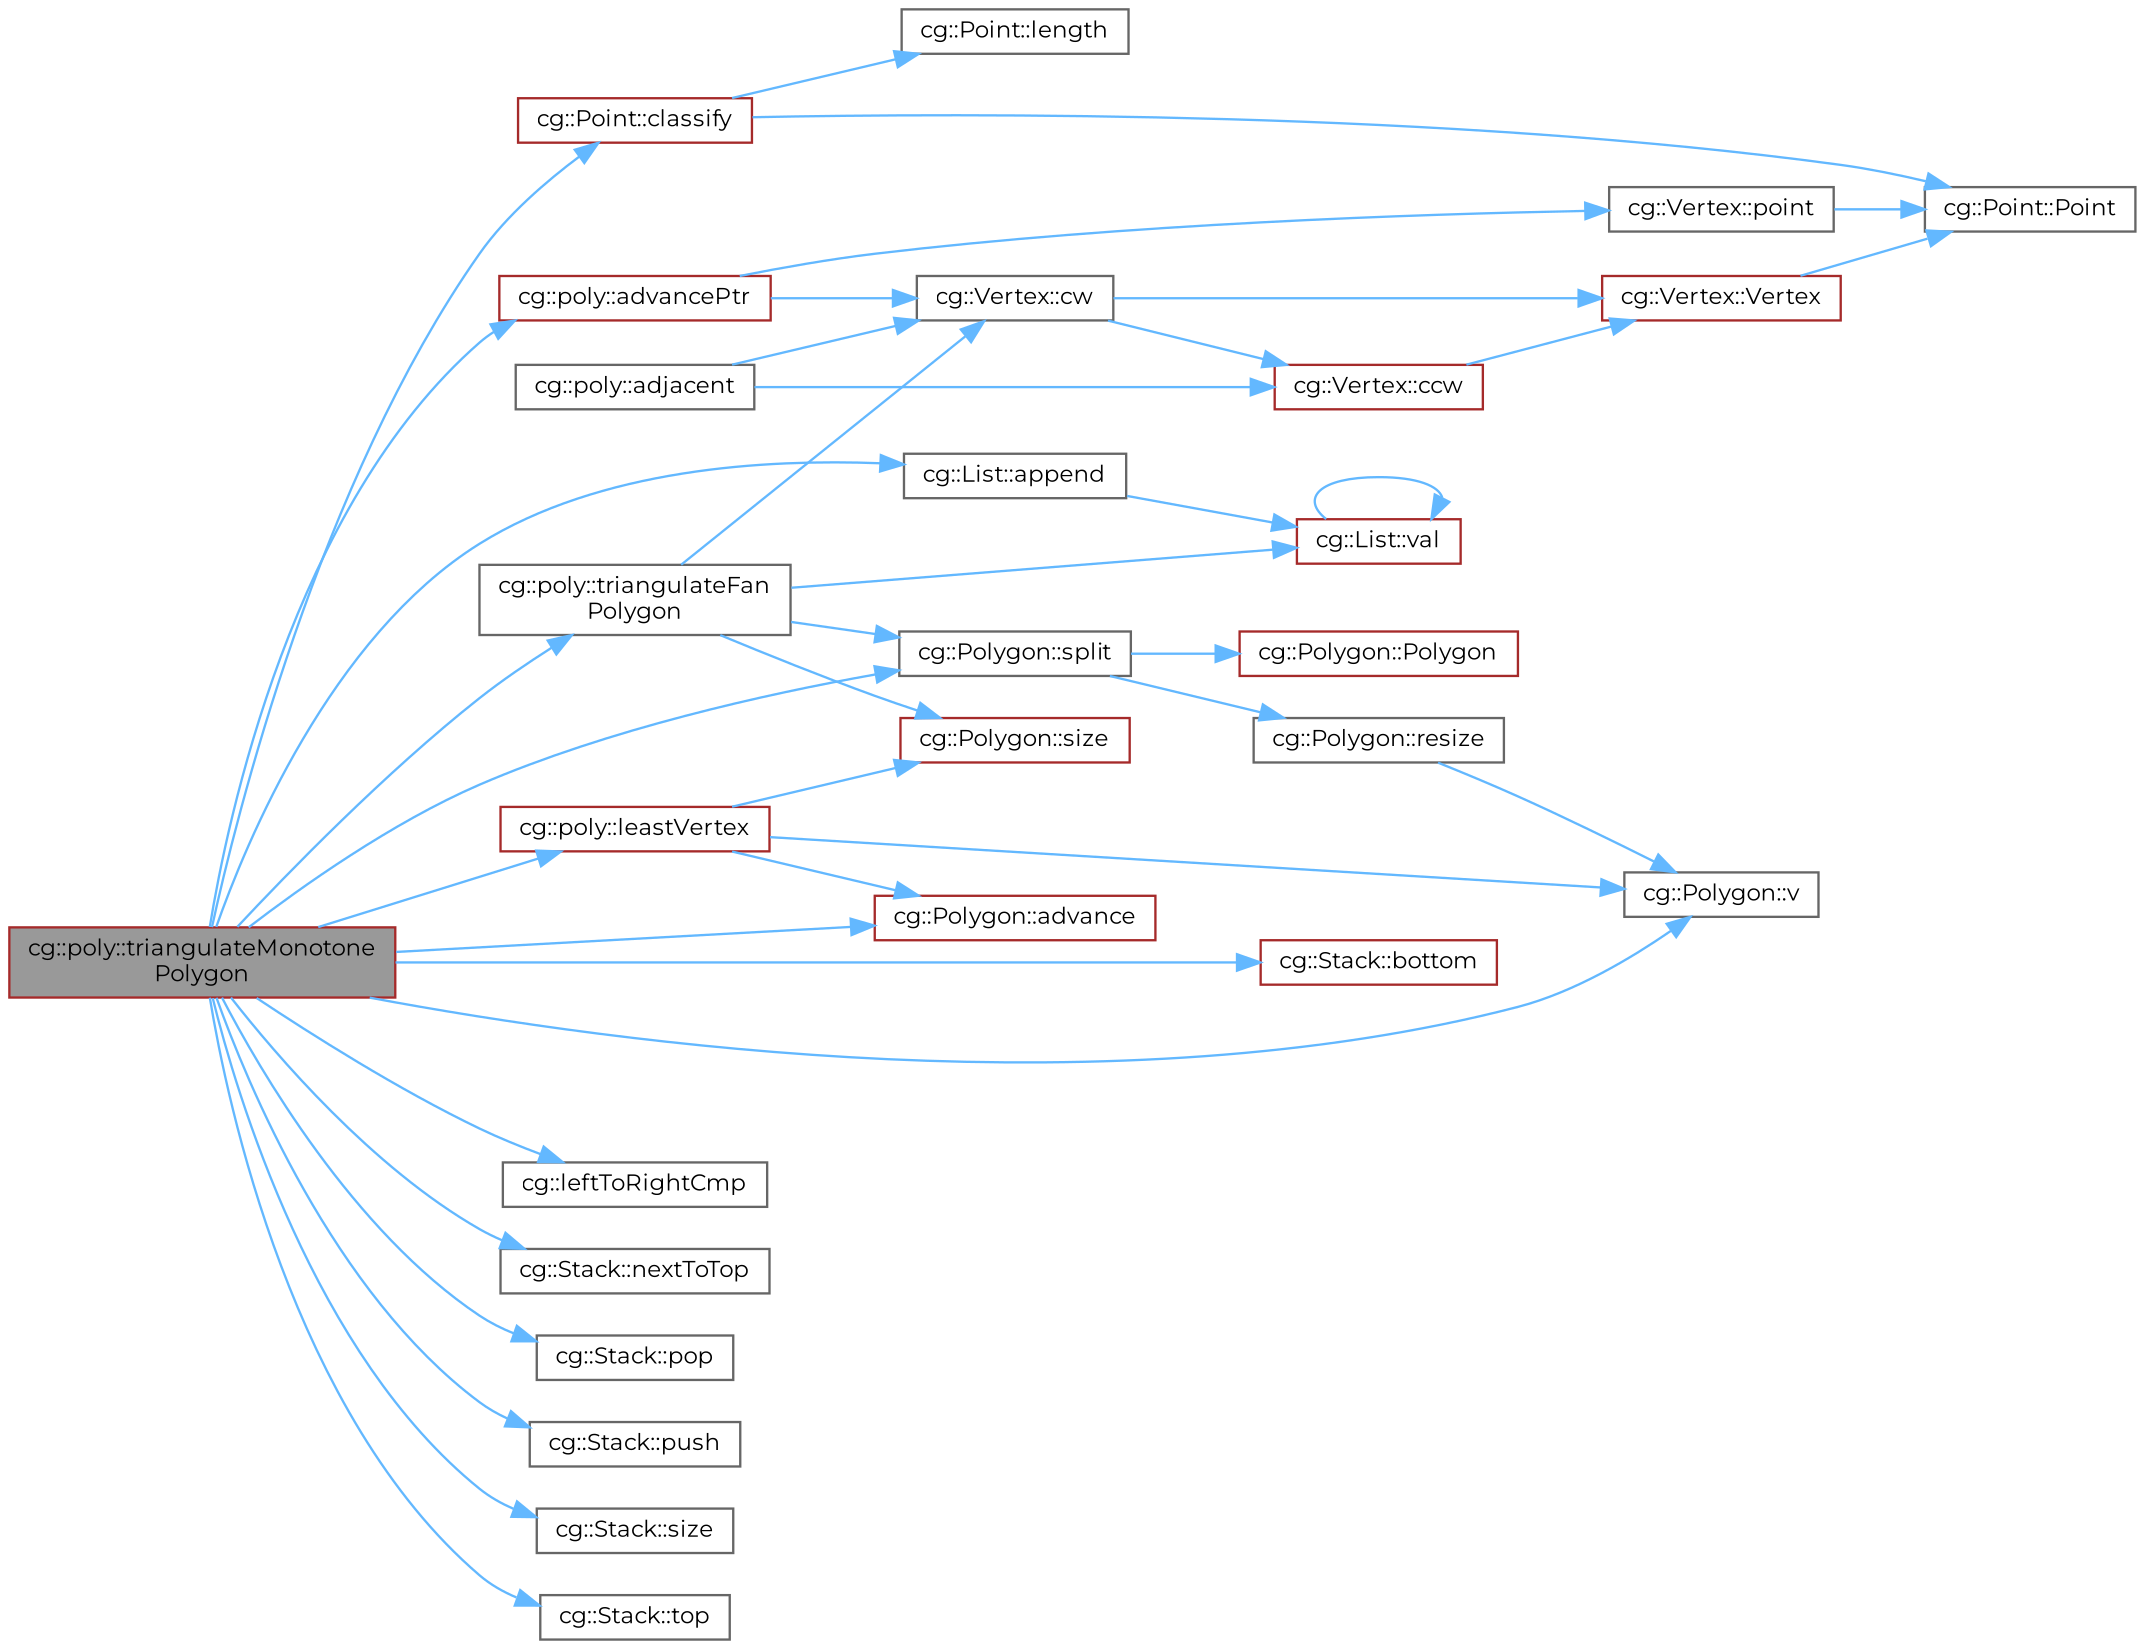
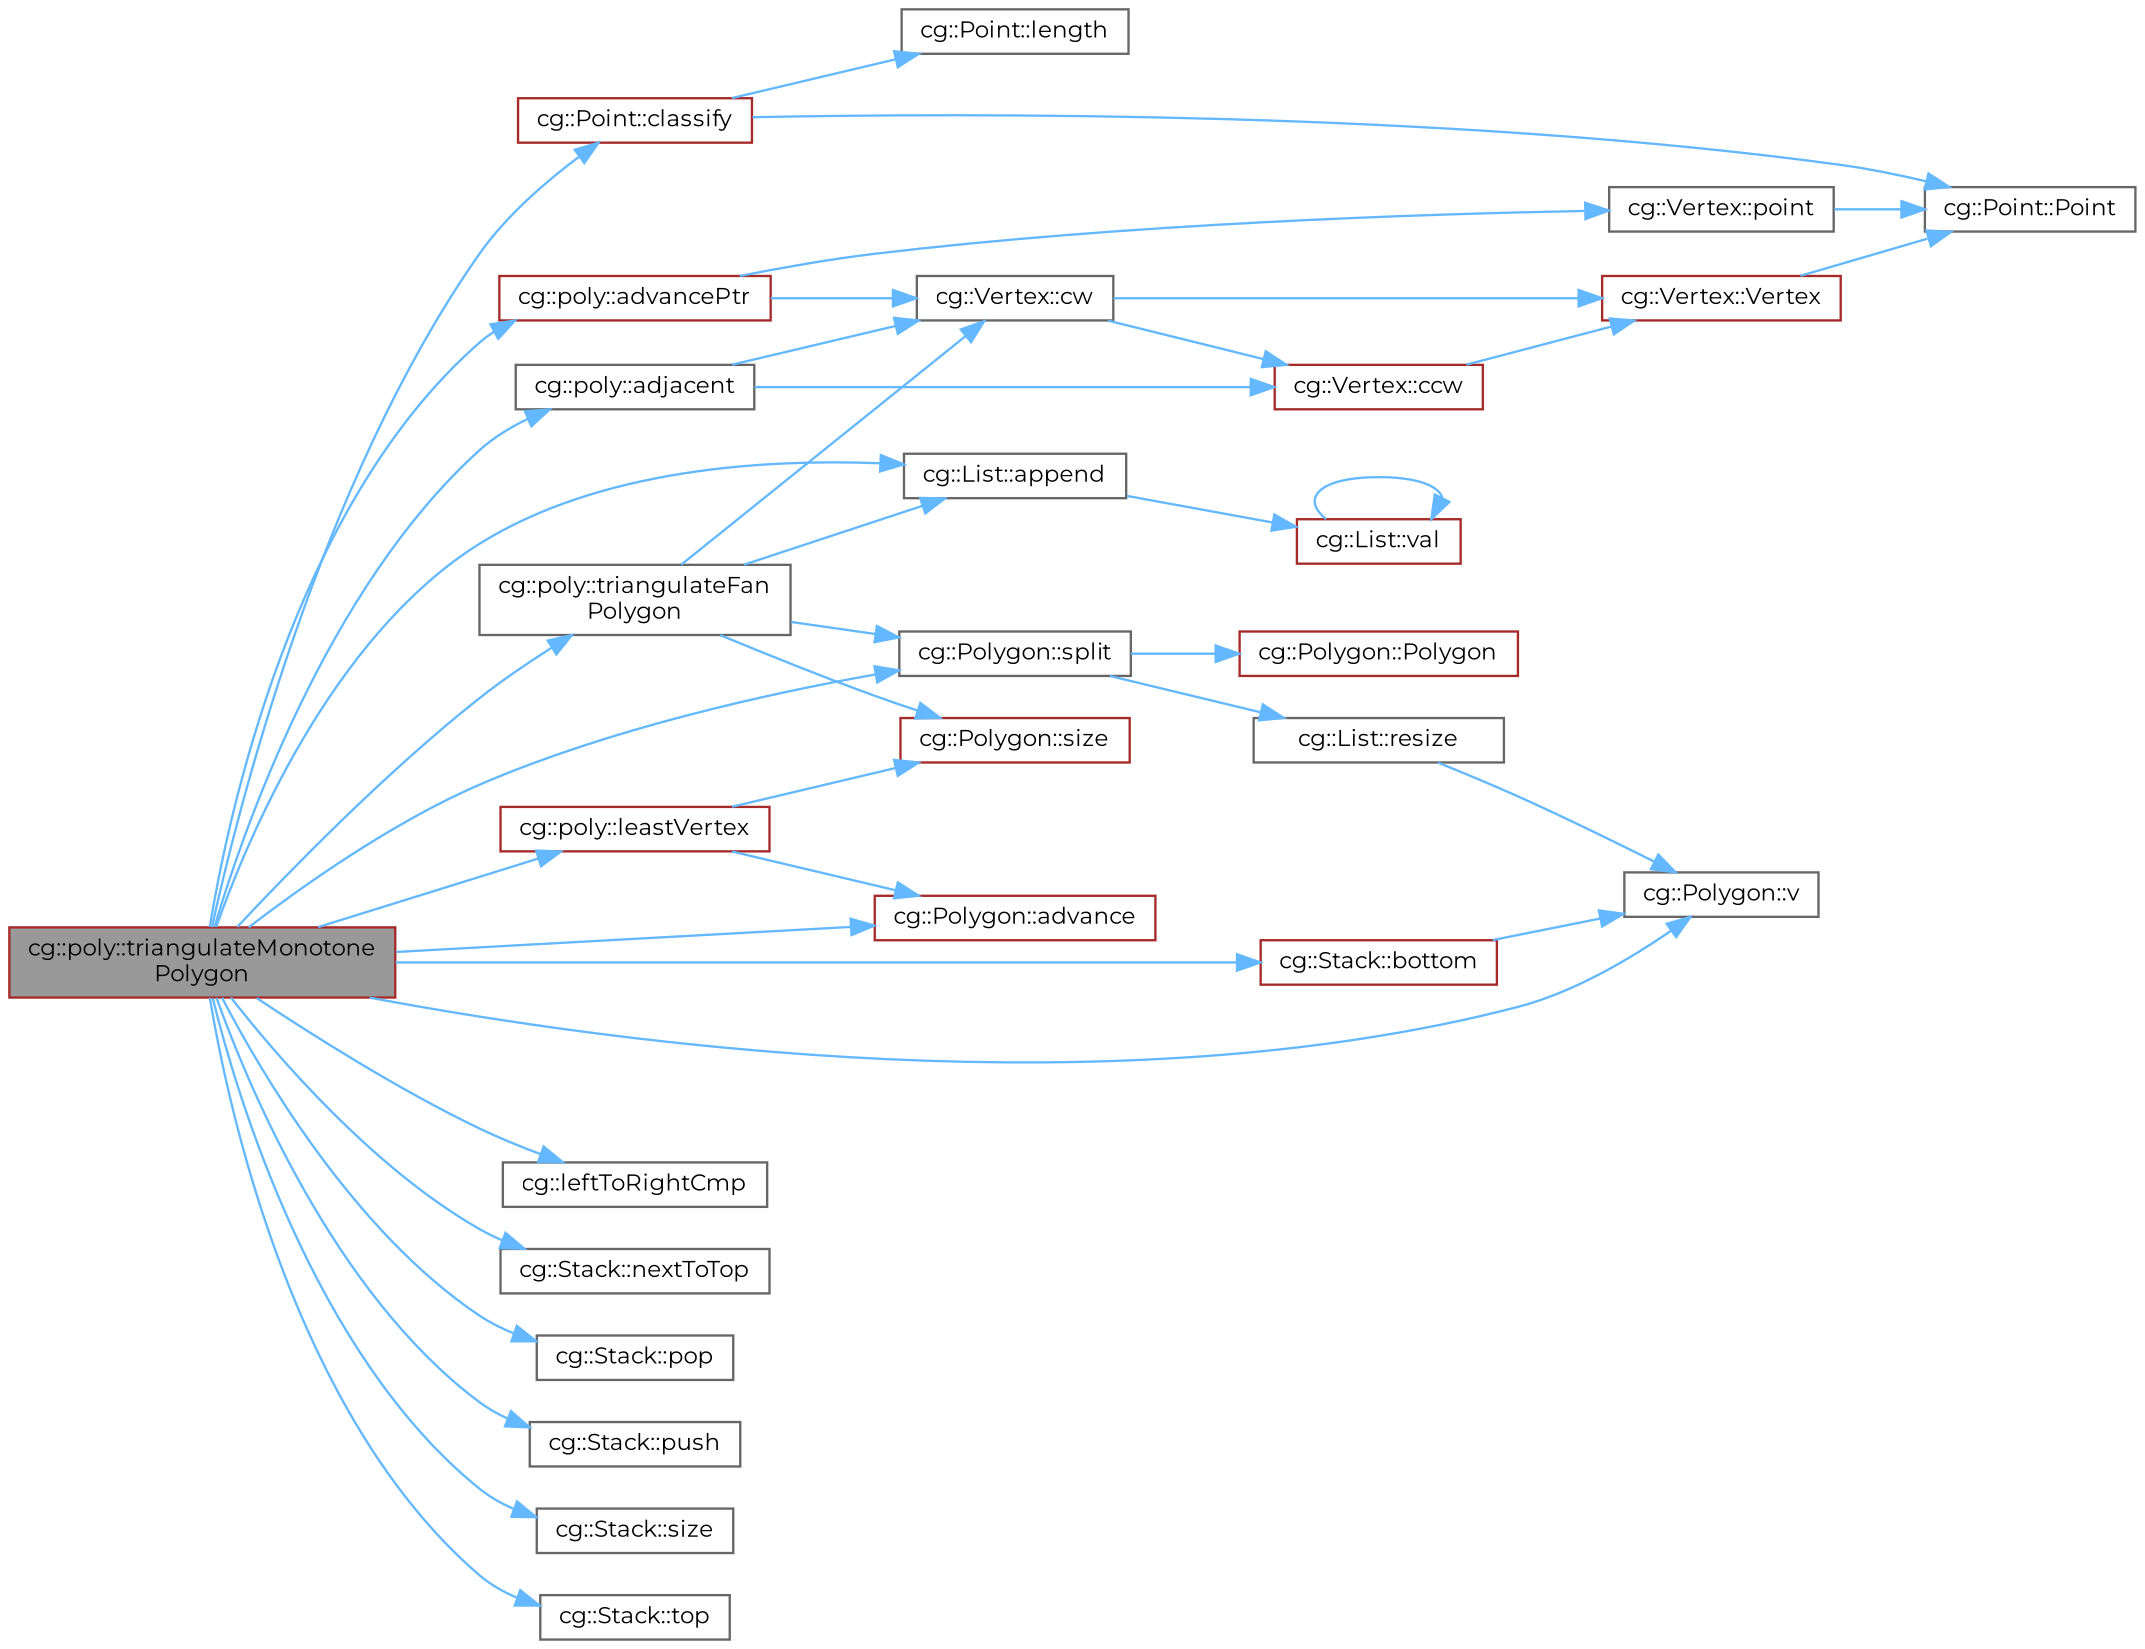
edge "cg::poly::triangulateFan Polygon" -> "cg::List::val": now "cg::poly::triangulateFan Polygon" -> "cg::List::append"
edge "cg::poly::triangulateMonotone Polygon" -> "cg::poly::adjacent": added
node "cg::Polygon::resize": label "cg::Polygon::resize" -> "cg::List::resize"
edge "cg::poly::leastVertex" -> "cg::Polygon::v": now "cg::Stack::bottom" -> "cg::Polygon::v"
